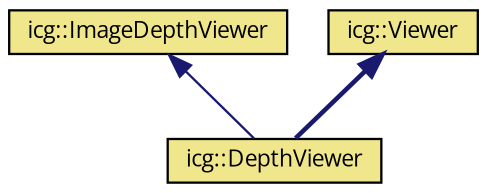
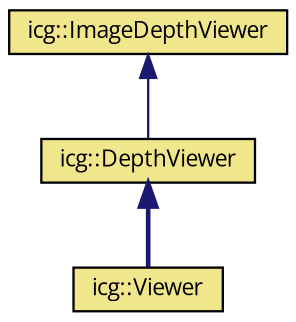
edge "icg::DepthViewer" -> "icg::Viewer": reversed
